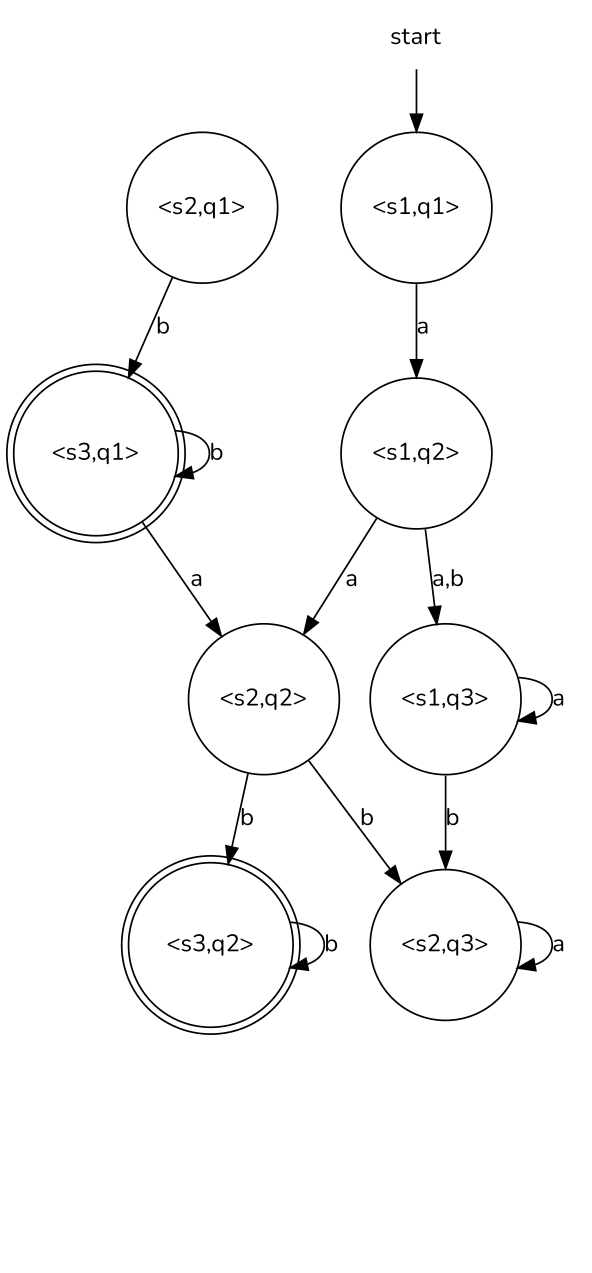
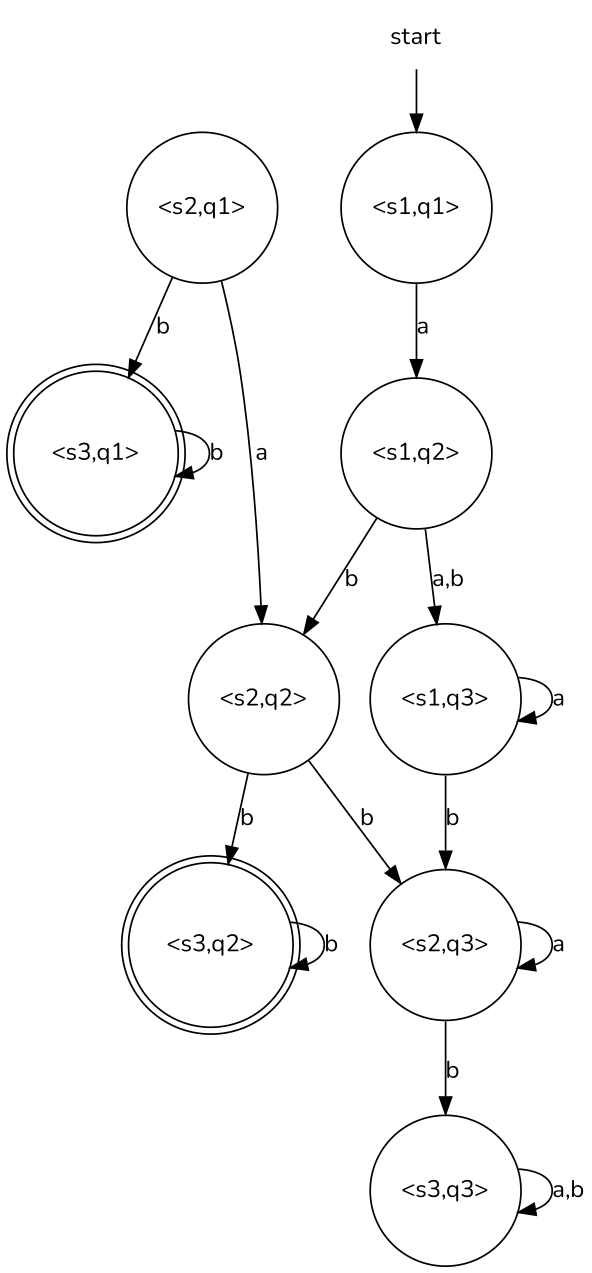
edge "<s3,q1>" -> "<s2,q2>": now "<s2,q1>" -> "<s2,q2>"
edge "<s1,q2>" -> "<s2,q2>": label "a" -> "b"
node "<s3,q3>": added
